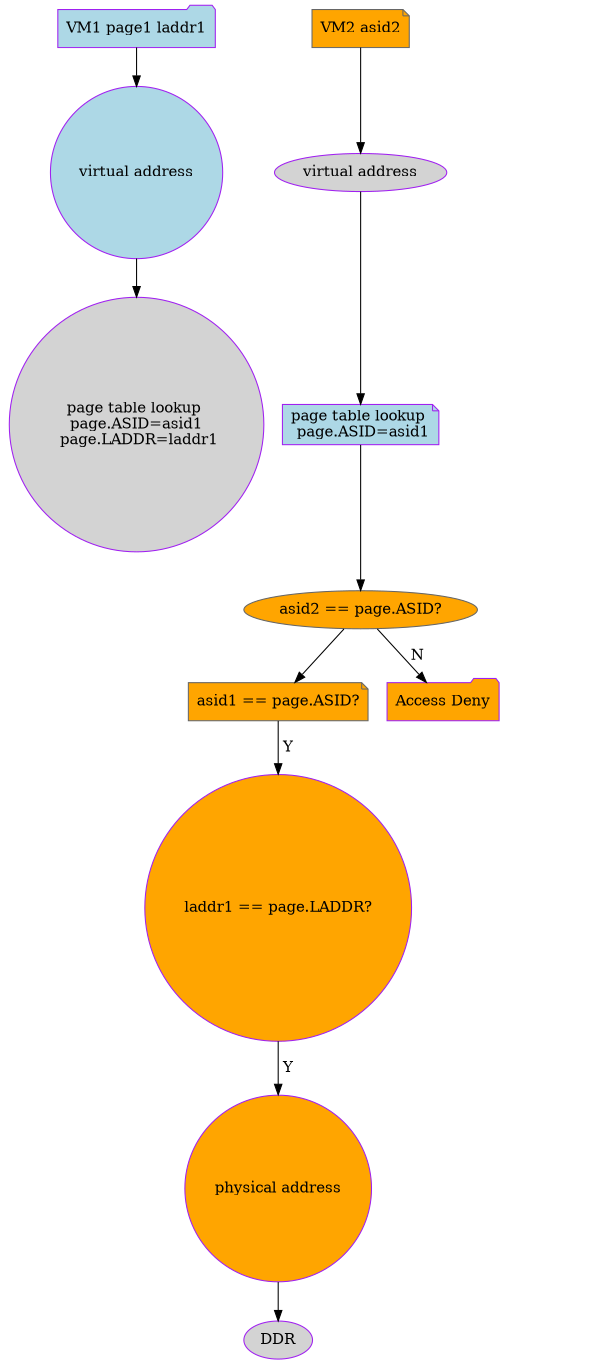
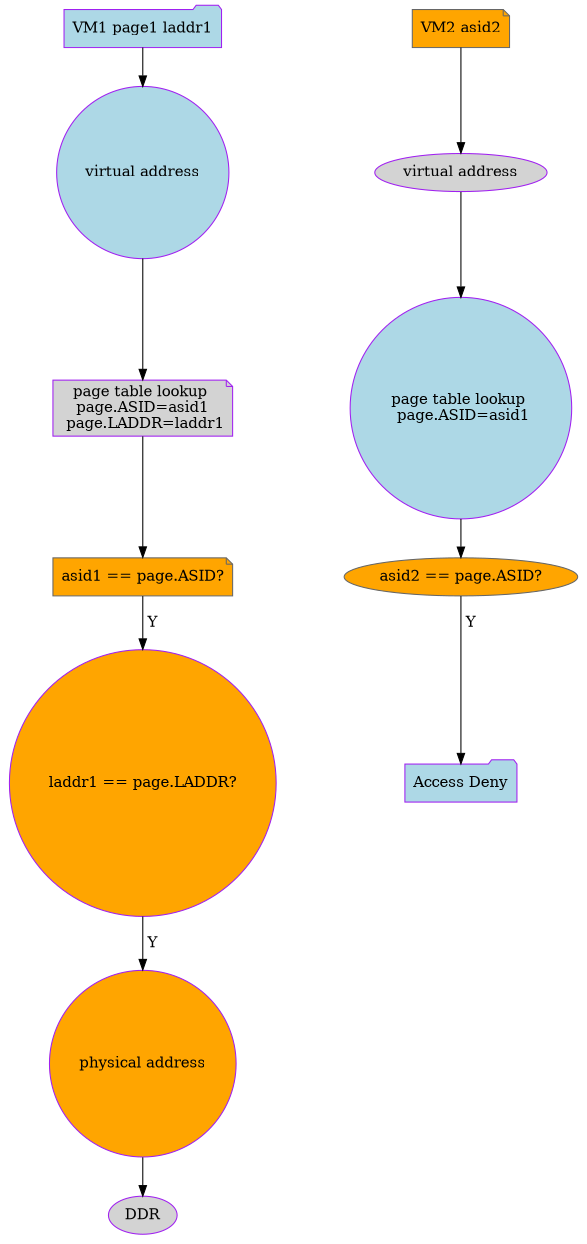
node "page table lookup page.ASID=asid1 page.LADDR=laddr1": shape circle -> note
node "page table lookup page.ASID=asid1": shape note -> circle
edge "asid2 == page.ASID?" -> "asid1 == page.ASID?": now "page table lookup page.ASID=asid1 page.LADDR=laddr1" -> "asid1 == page.ASID?"
edge "asid2 == page.ASID?" -> "Access Deny": label " N" -> " Y"
node "Access Deny": fillcolor orange -> lightblue
